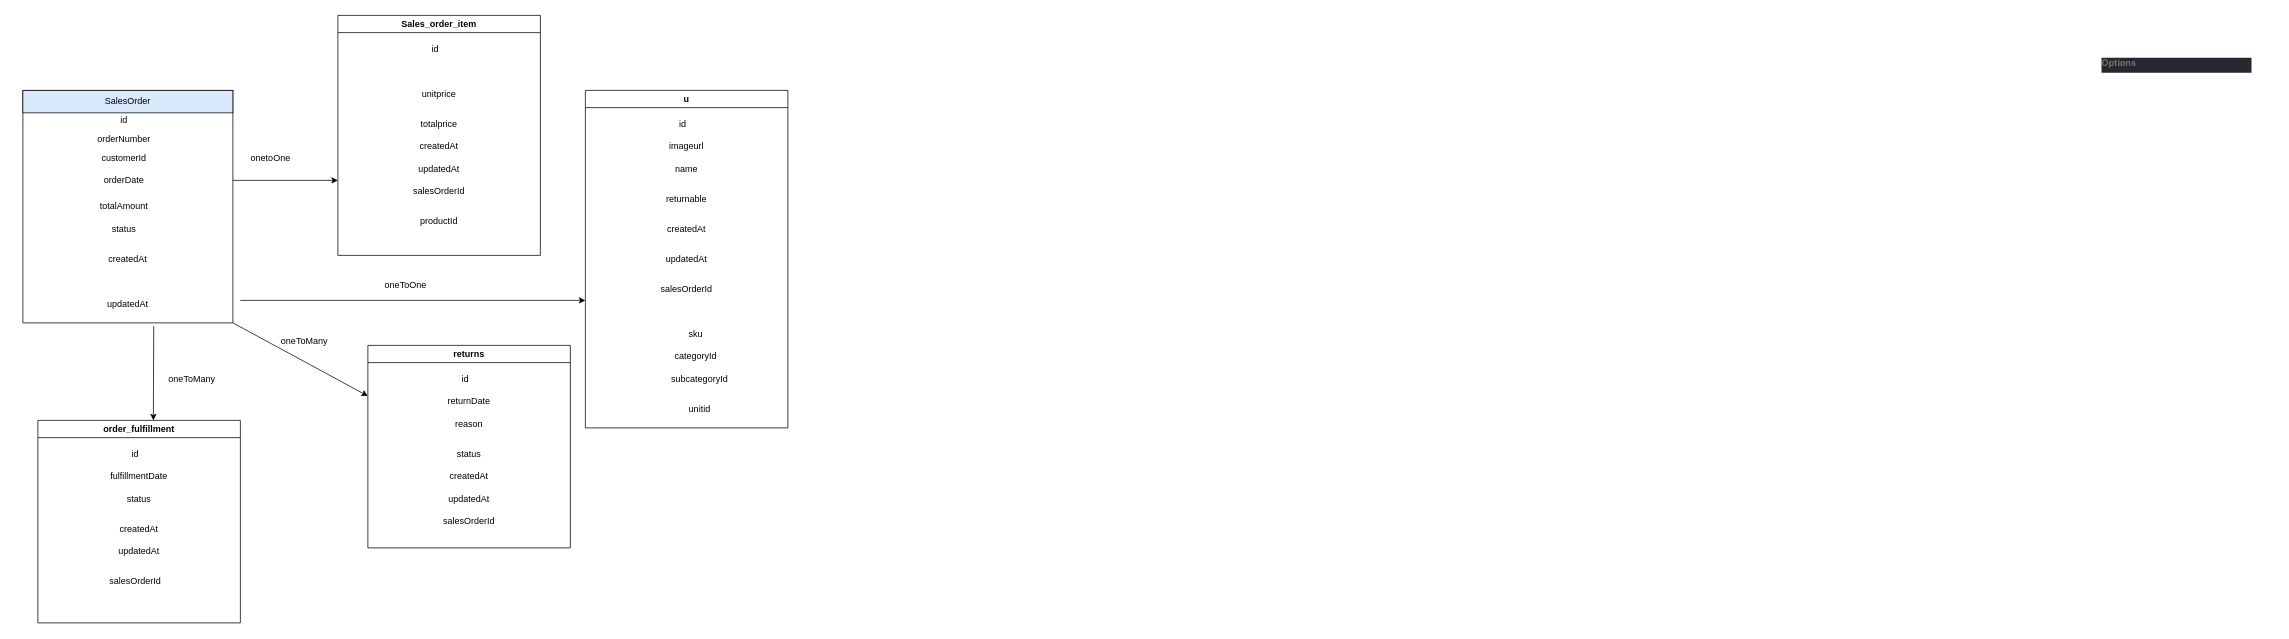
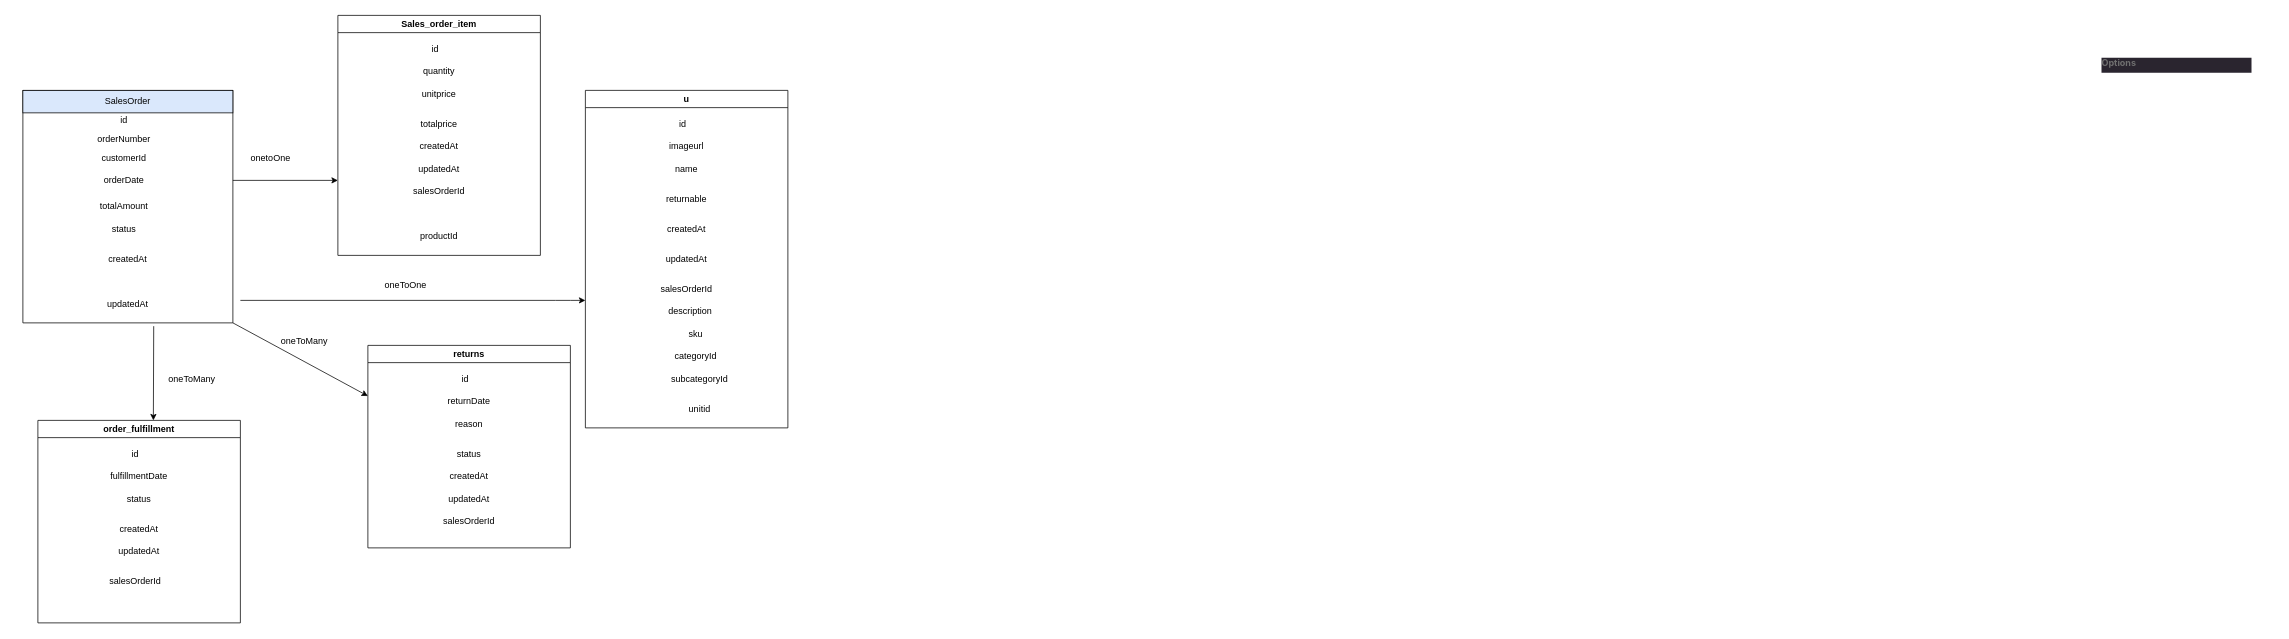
node "quantity": added
node "productId": moved (439, 222) -> (439, 237)
node "description": added
